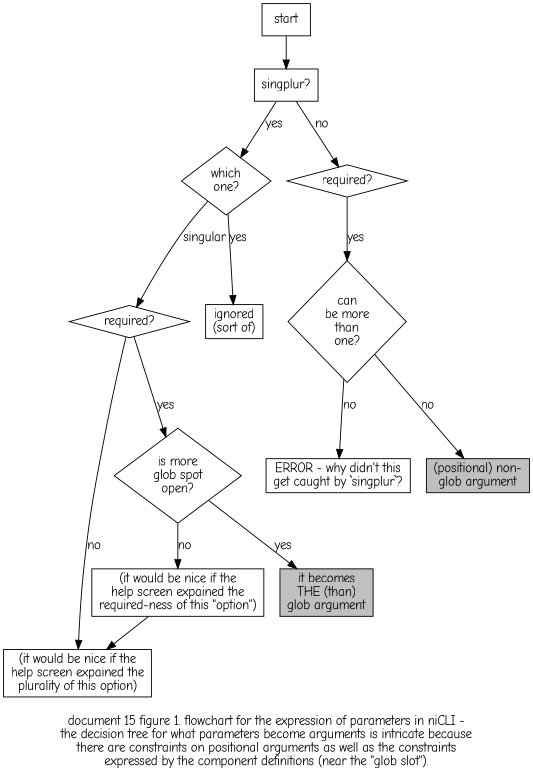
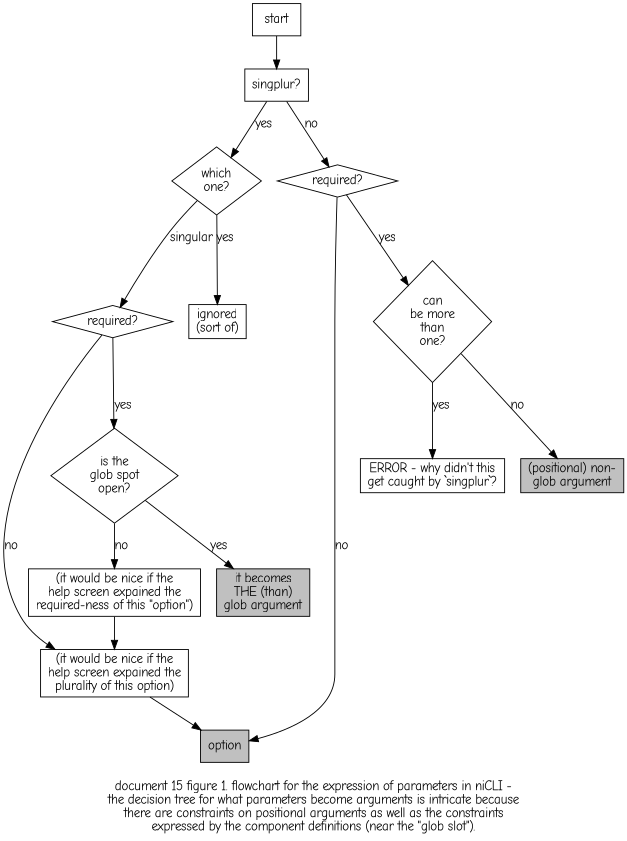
edge "can be more than one?" -> "ERROR - why didn't this get caught by `singplur`?": label "no" -> "yes"
node "is more glob spot open?": label "is more glob spot open?" -> "is the glob spot open?"
node "option": added
